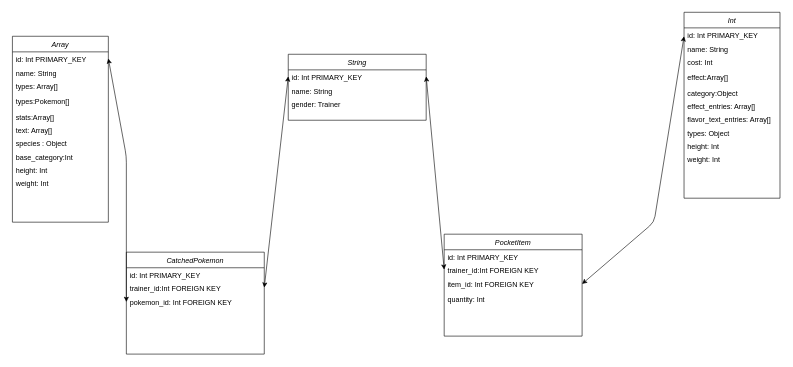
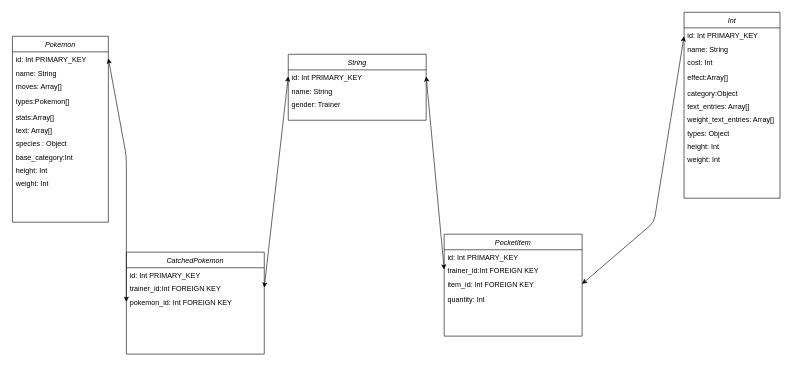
node "Array": label "Array" -> "Pokemon"
node "types: Array[]": label "types: Array[]" -> "moves: Array[]"
node "effect_entries: Array[]": label "effect_entries: Array[]" -> "text_entries: Array[]"
node "flavor_text_entries: Array[]": label "flavor_text_entries: Array[]" -> "weight_text_entries: Array[]"
